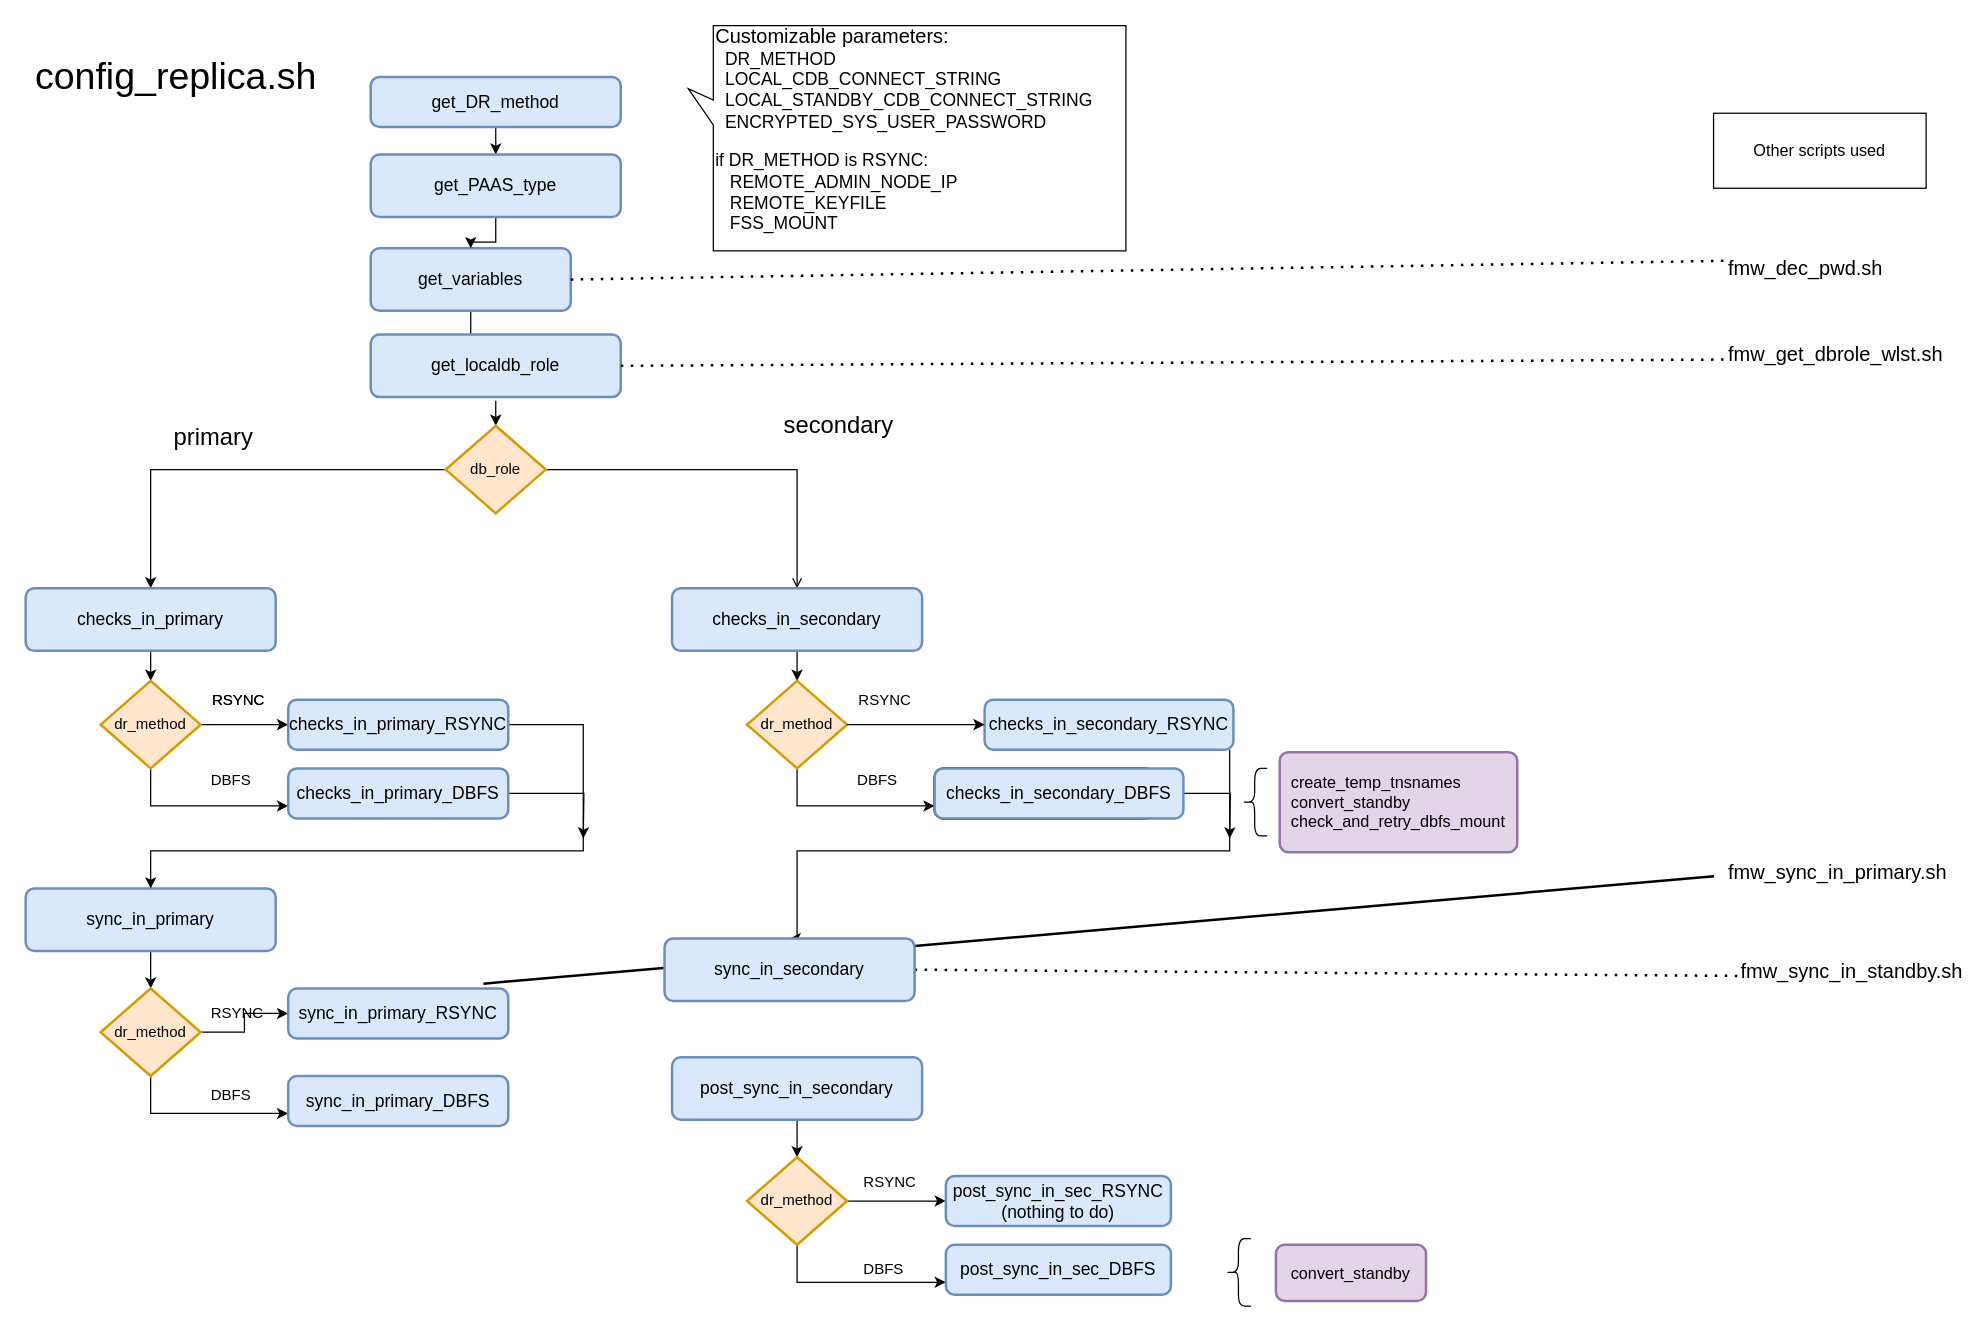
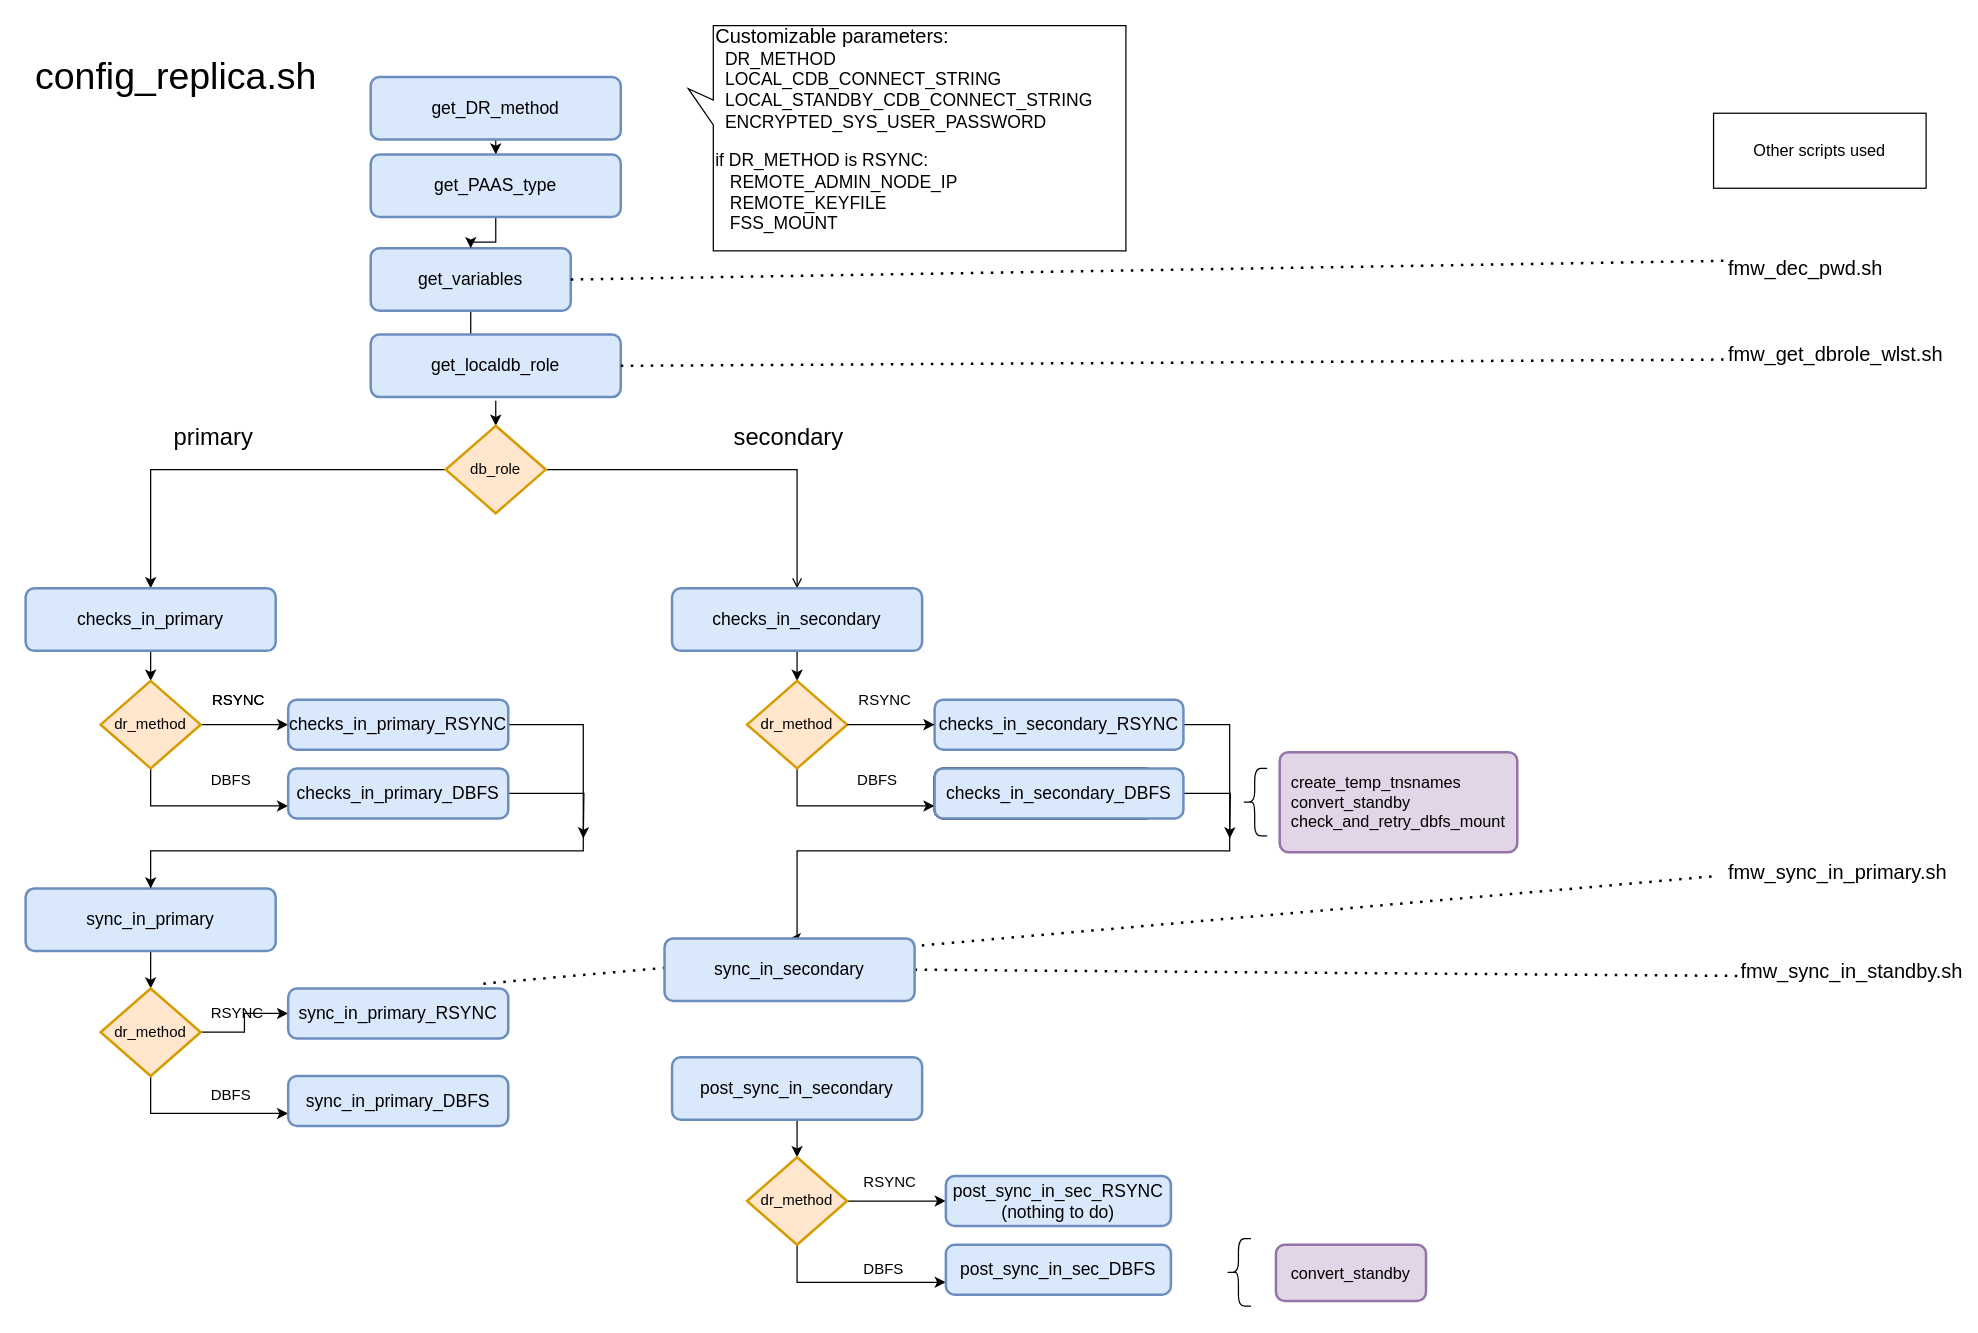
node "get_DR_method": size 250x50 -> 250x63
node "secondary": moved (838, 426) -> (788, 438)
node "checks_in_secondary_RSYNC": moved (1109, 724) -> (1059, 724)
edge "fmw_sync_in_primary.sh" -- "sync_in_primary_RSYNC": style solid -> dashed
